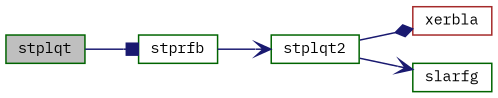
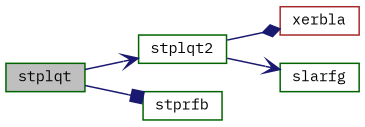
edge "stprfb" -> "stplqt2": now "stplqt" -> "stplqt2"
